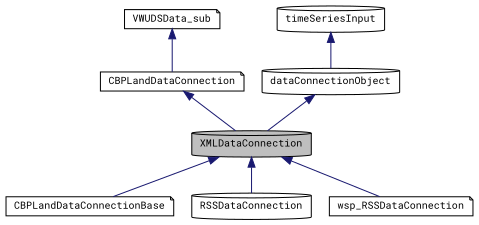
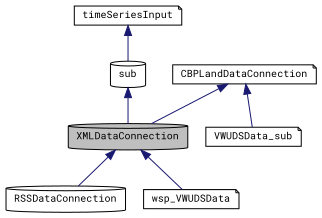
node "timeSeriesInput": shape cylinder -> note
edge "CBPLandDataConnection" -> "VWUDSData_sub": reversed
node "dataConnectionObject": label "dataConnectionObject" -> "sub"
node "CBPLandDataConnectionBase": removed
node "wsp_RSSDataConnection": label "wsp_RSSDataConnection" -> "wsp_VWUDSData"
